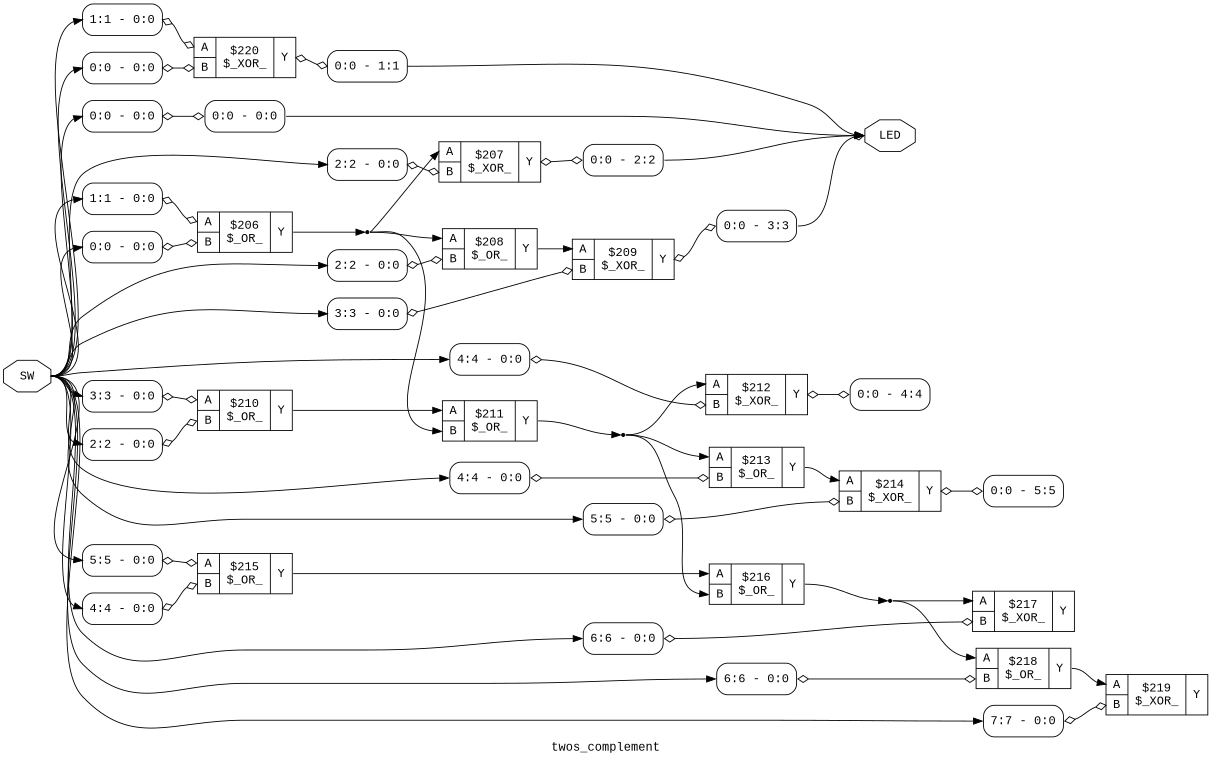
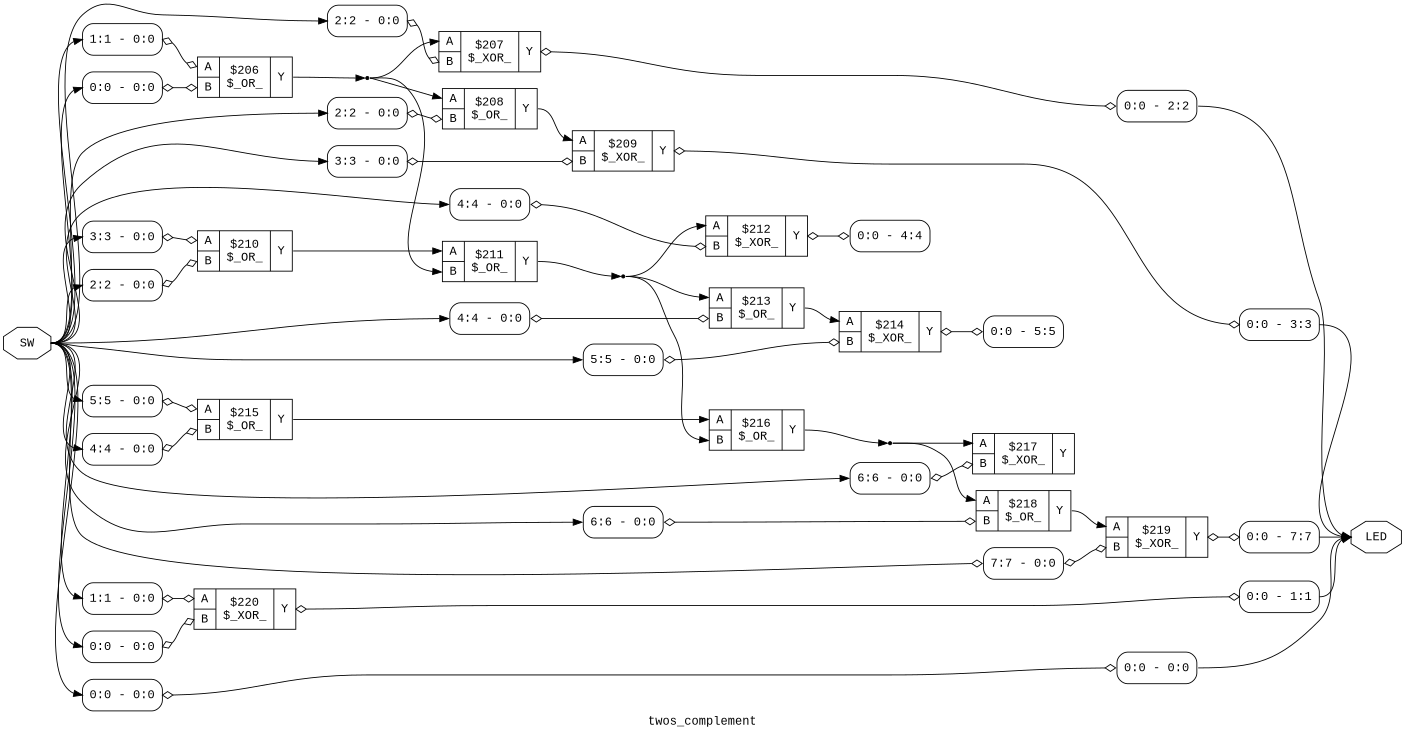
edge "0:0 - 3:3" -> "LED": arrowhead odiamond -> normal
node "0:0 - 7:7": added
edge "SW" -> "7:7 - 0:0": arrowhead normal -> odiamond
